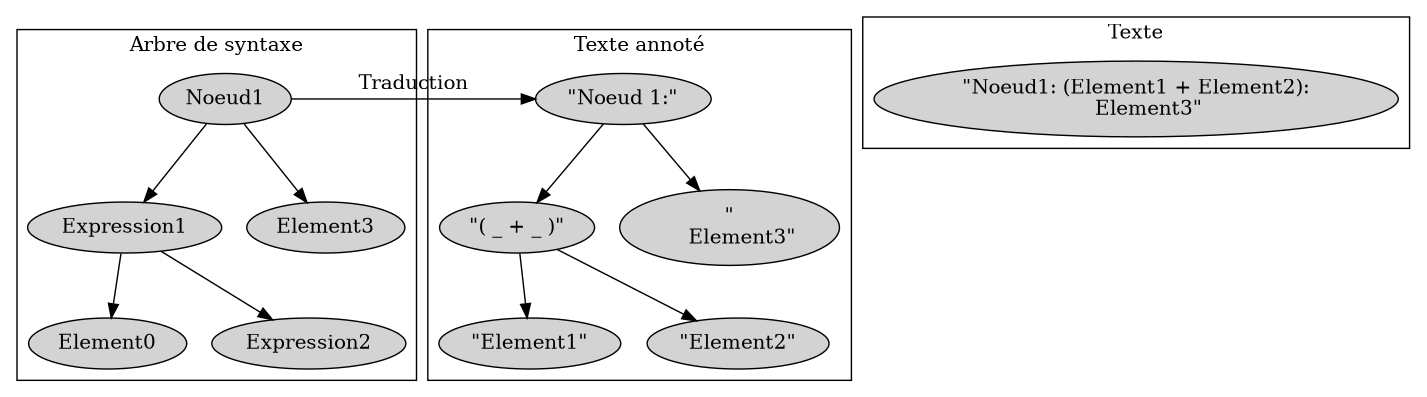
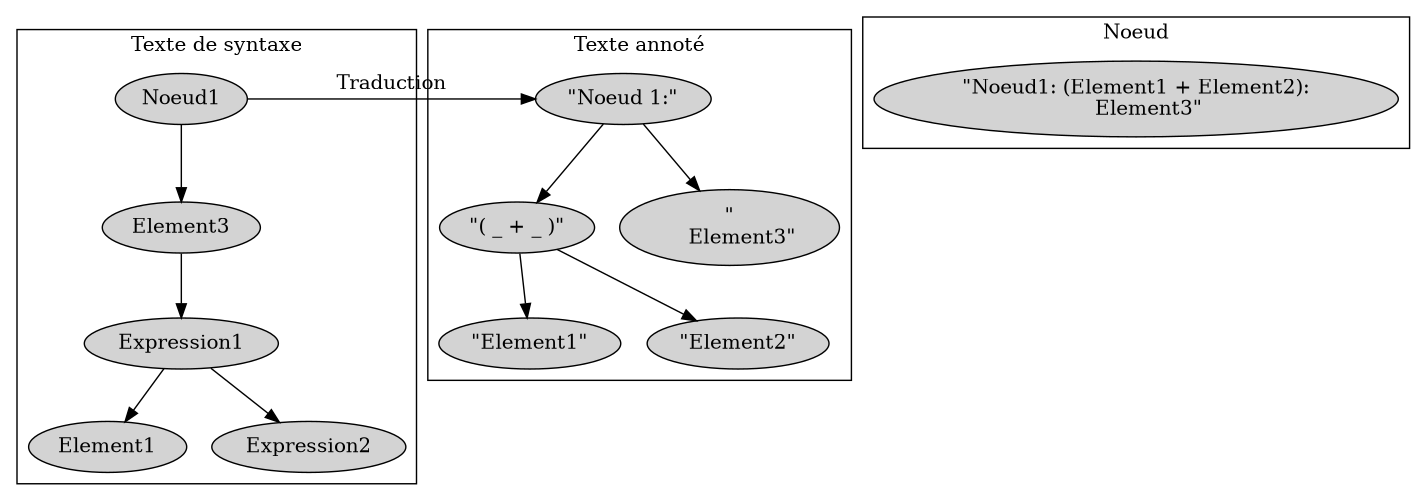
cluster "Texte": label "Texte" -> "Noeud"
cluster "Arbre de syntaxe": label "Arbre de syntaxe" -> "Texte de syntaxe"
edge "Noeud1" -> "Expression1": now "Element3" -> "Expression1"
node "Element0": label "Element0" -> "Element1"
